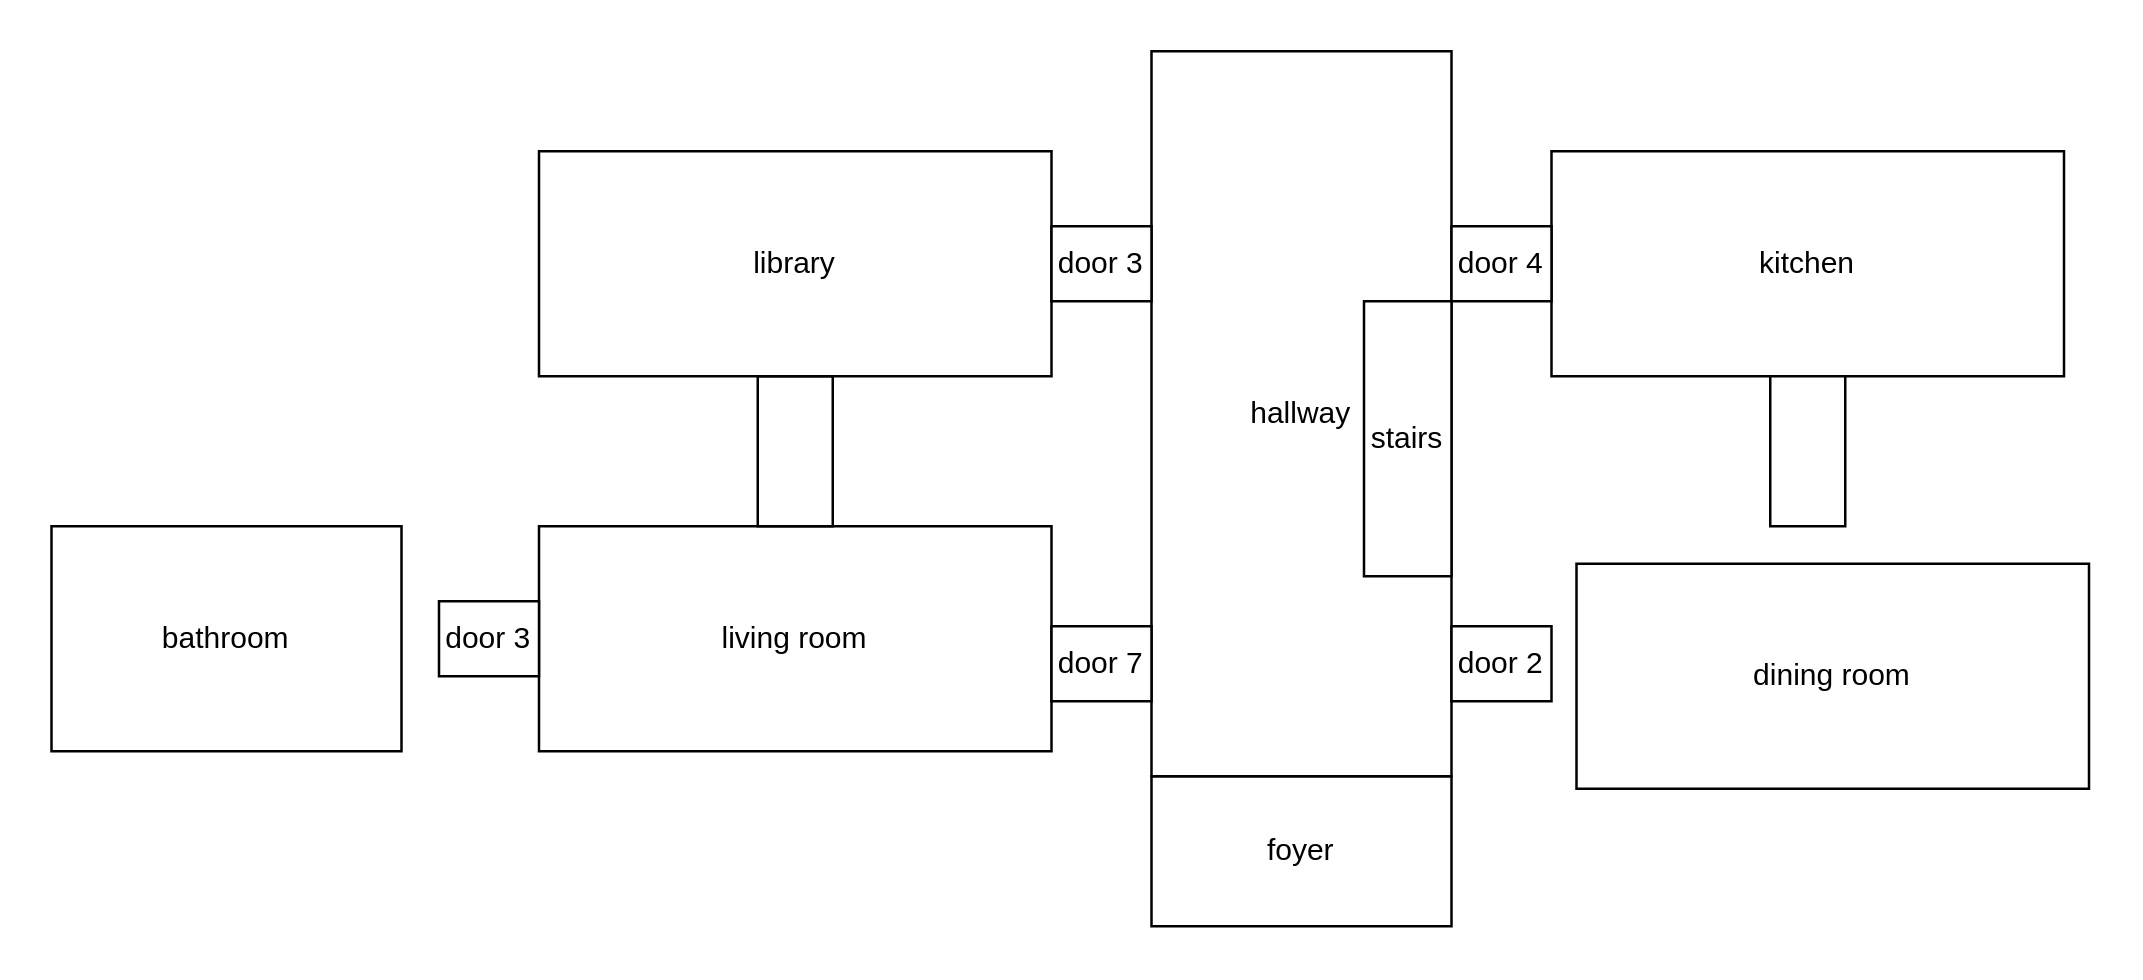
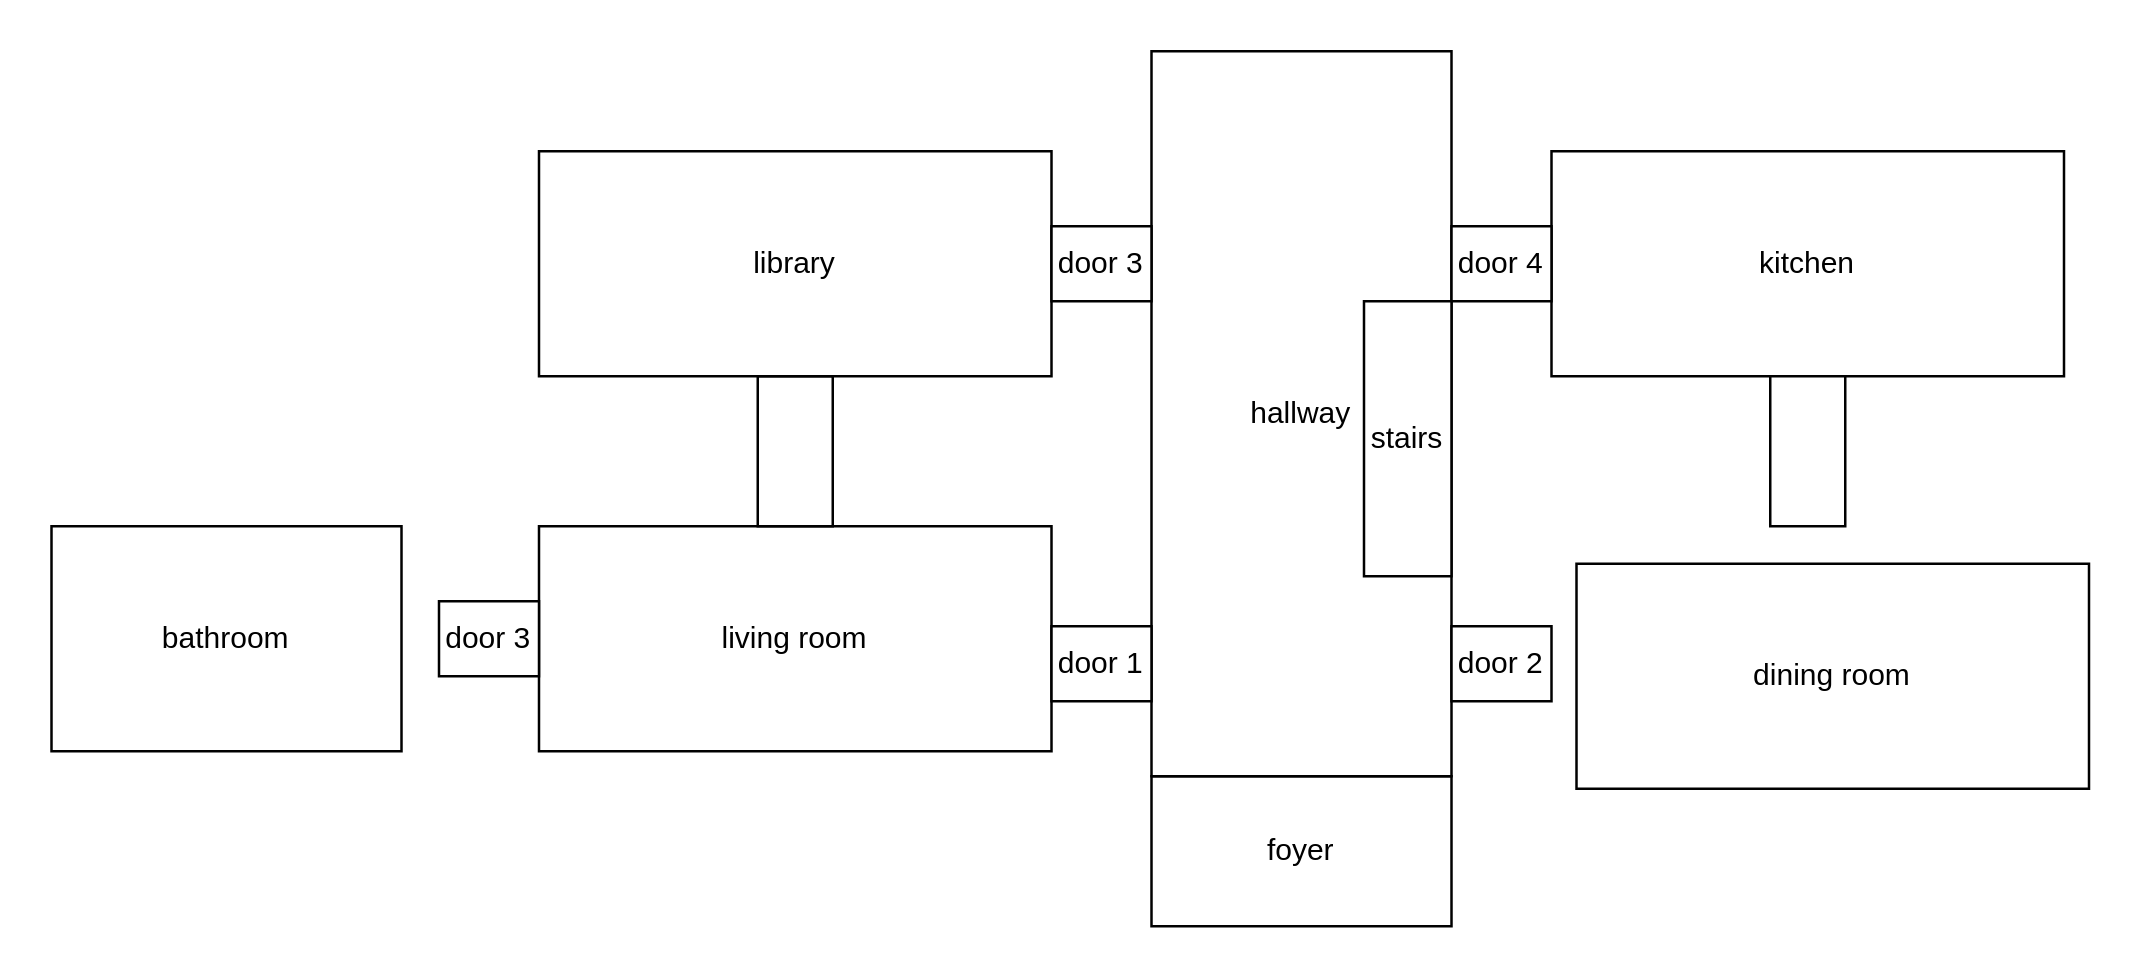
node "door 7": label "door 7" -> "door 1"
